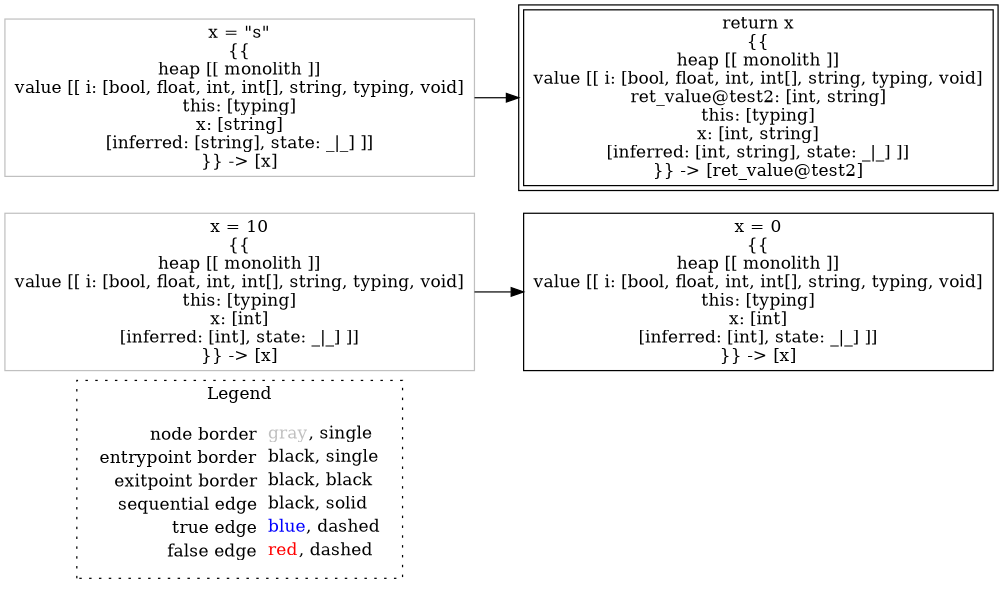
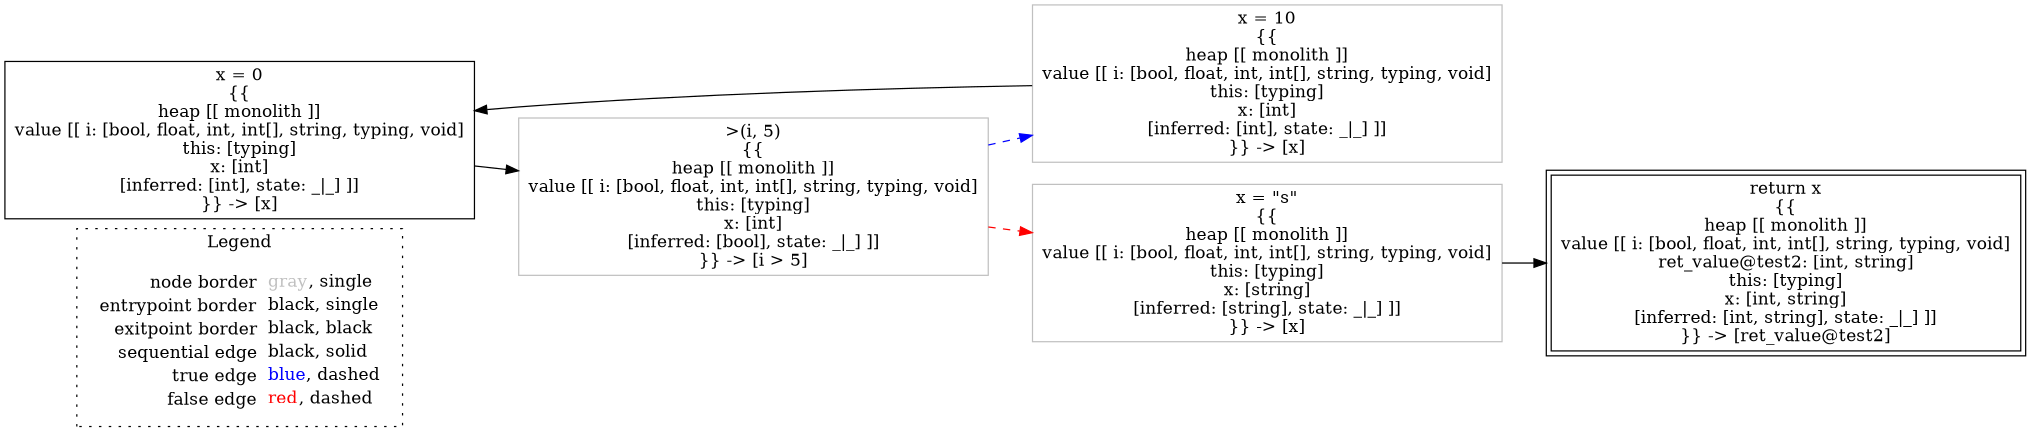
node ">(i, 5)": added
